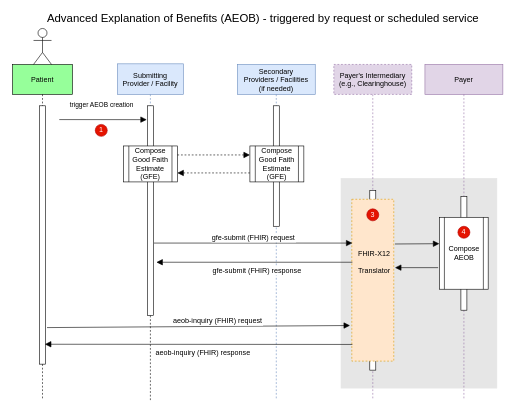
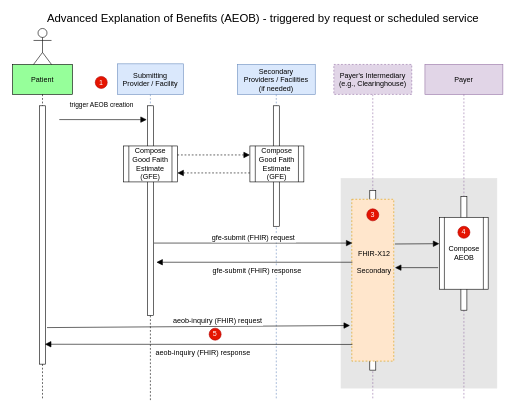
node "1": moved (101, 131) -> (101, 83)
node "FHIR-X12 Translator": label "FHIR-X12 Translator" -> "FHIR-X12 Secondary"
node "5": added
